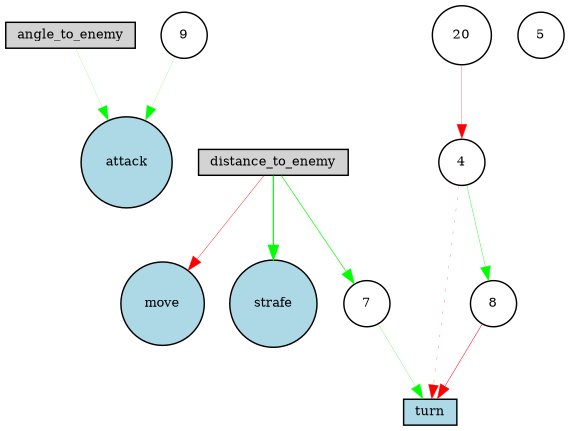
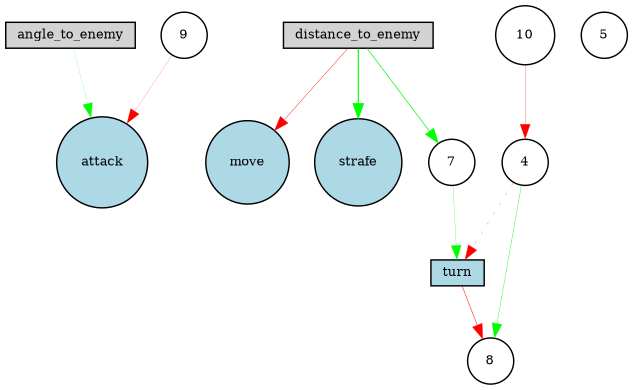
node "20": label "20" -> "10"
edge "9" -> "attack": color green -> red
edge "8" -> "turn": reversed
